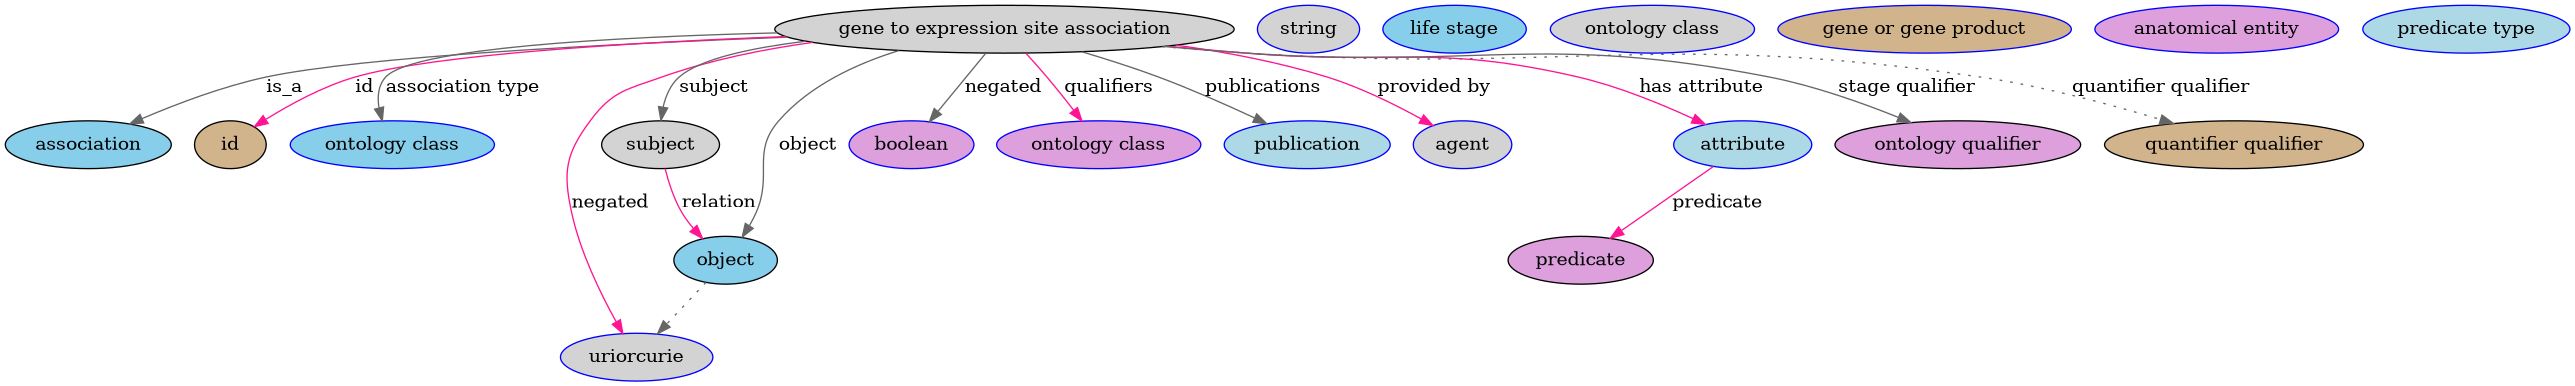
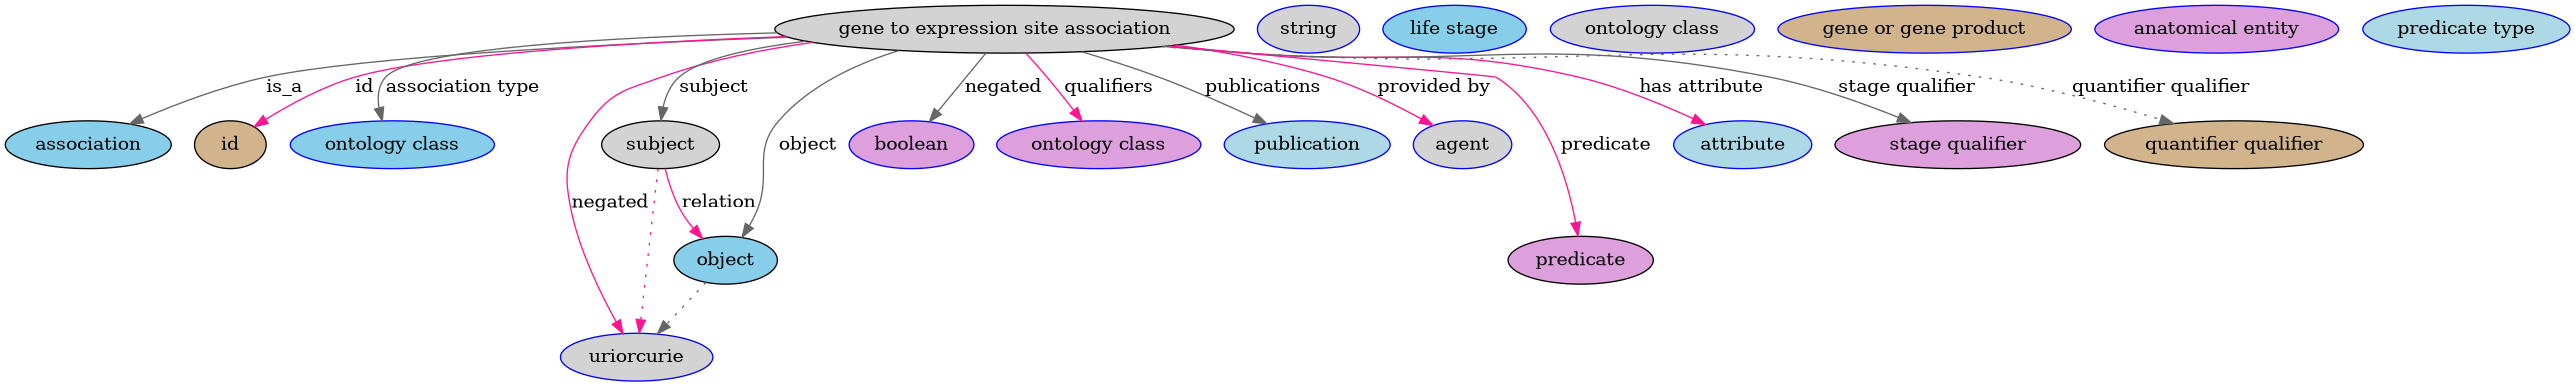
node "ontology qualifier": label "ontology qualifier" -> "stage qualifier"
edge "attribute" -> "predicate": now "gene to expression site association" -> "predicate"
edge "subject" -> "uriorcurie": added
